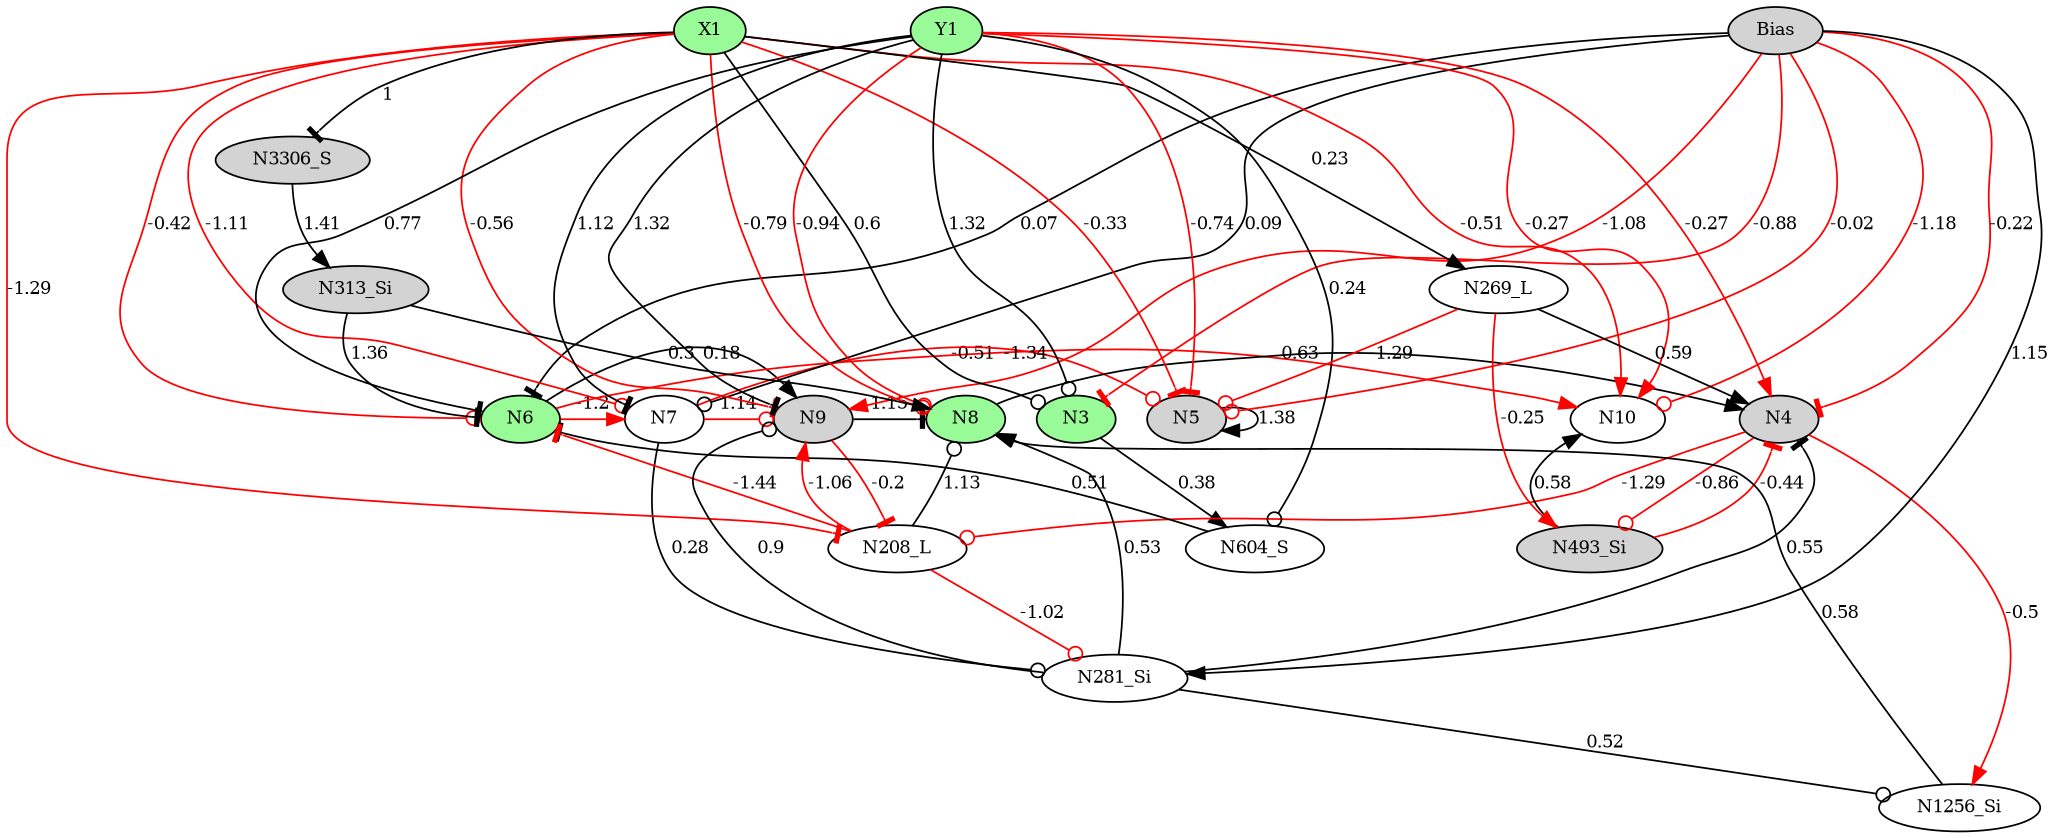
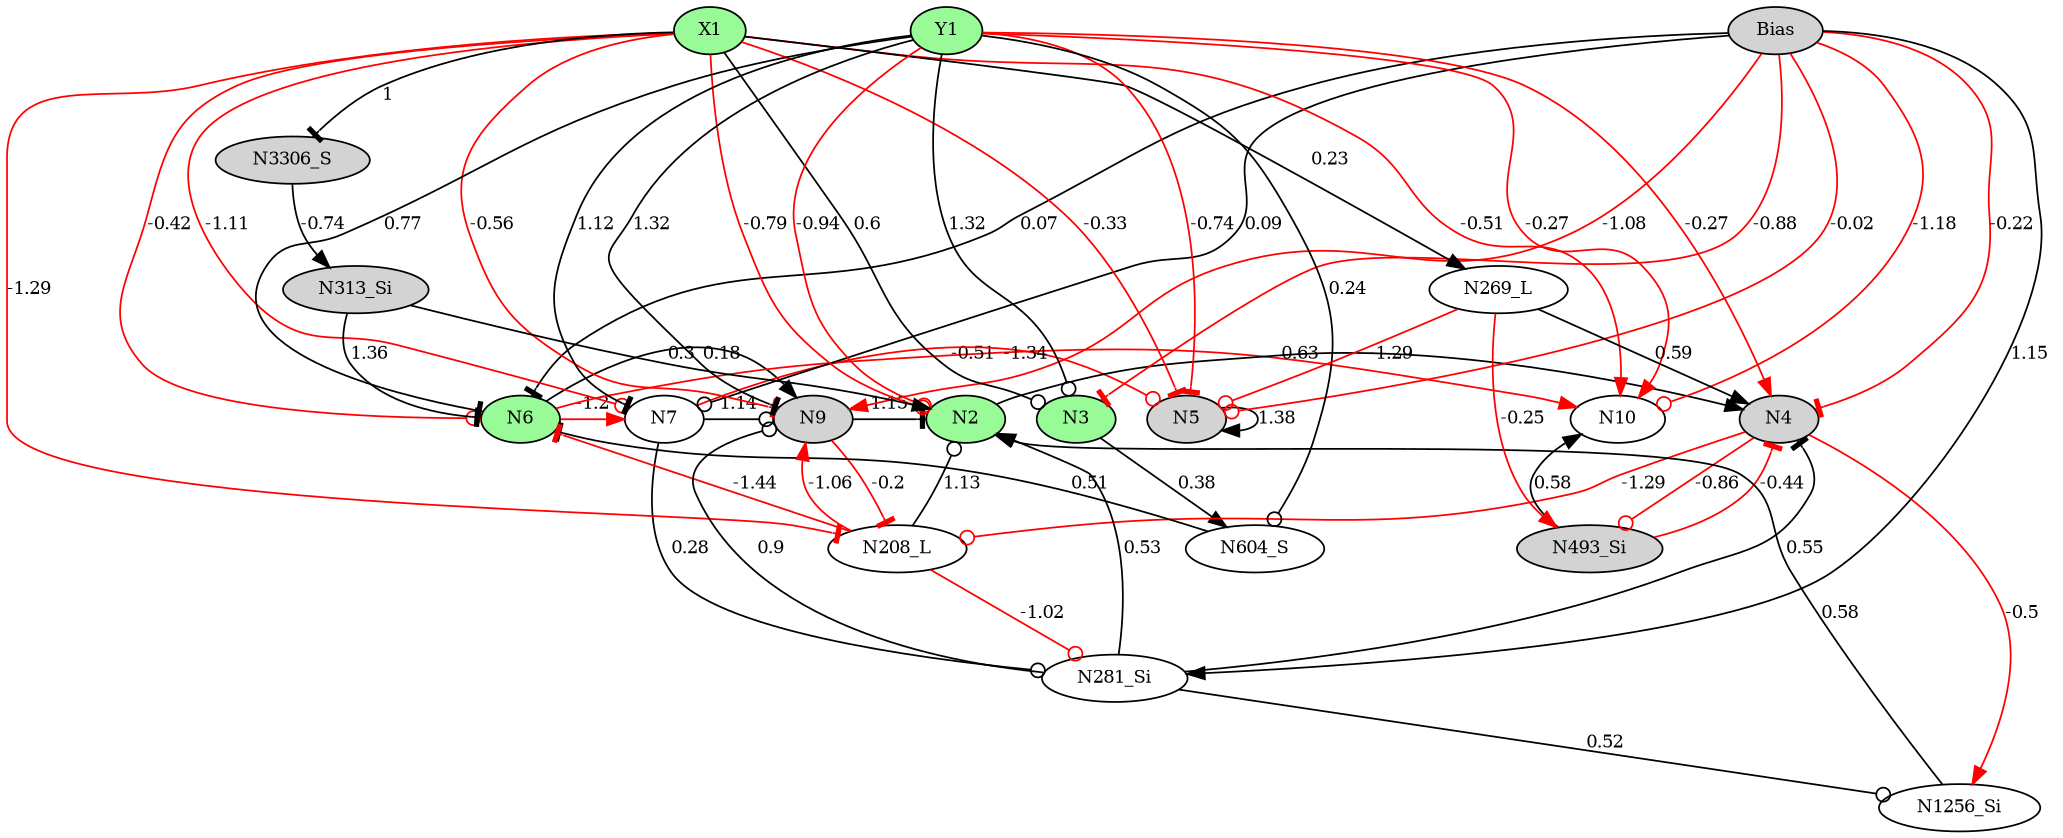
edge "N3306_S" -> "N313_Si": label "1.41" -> "-0.74"
edge "N7" -> "N9": color red -> black
node "N8": label "N8" -> "N2"
